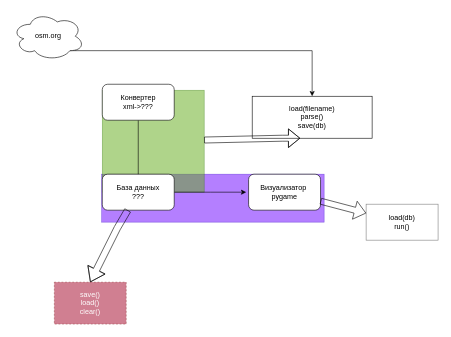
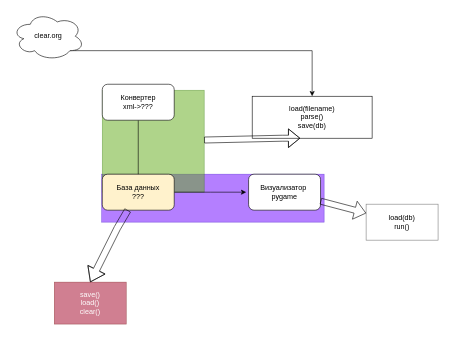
node "osm.org": label "osm.org" -> "clear.org"
node "База данных ???": fillcolor #ffffff -> #fff2cc
node "save() load() clear()": style dashed -> solid
